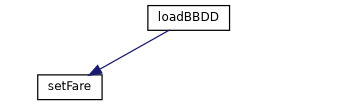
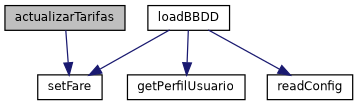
node "actualizarTarifas": added
node "getPerfilUsuario": added
node "readConfig": added
